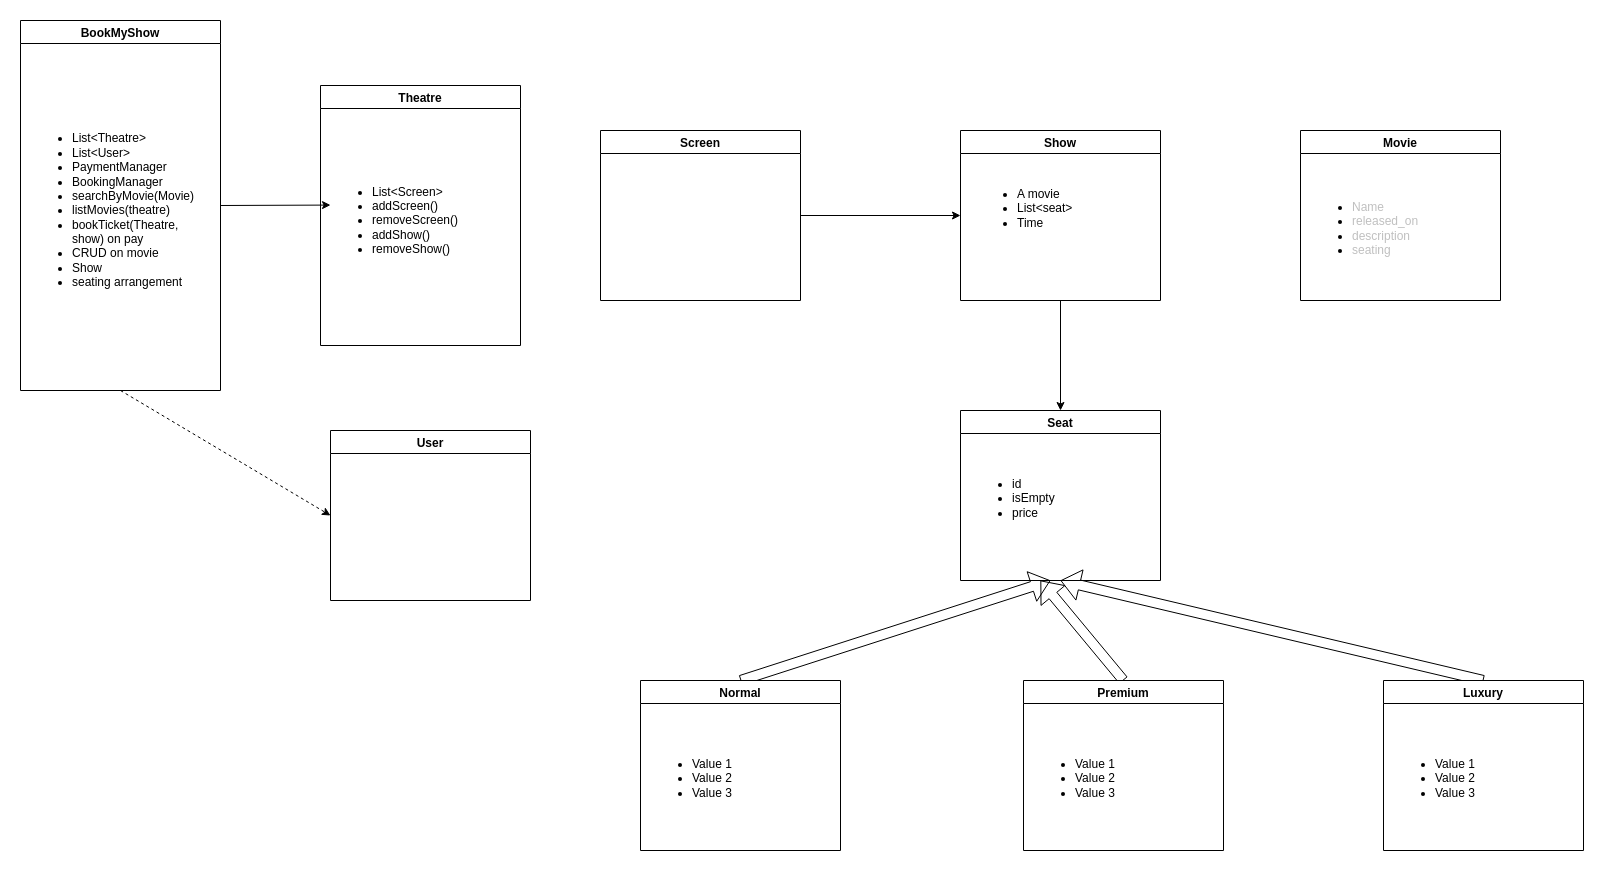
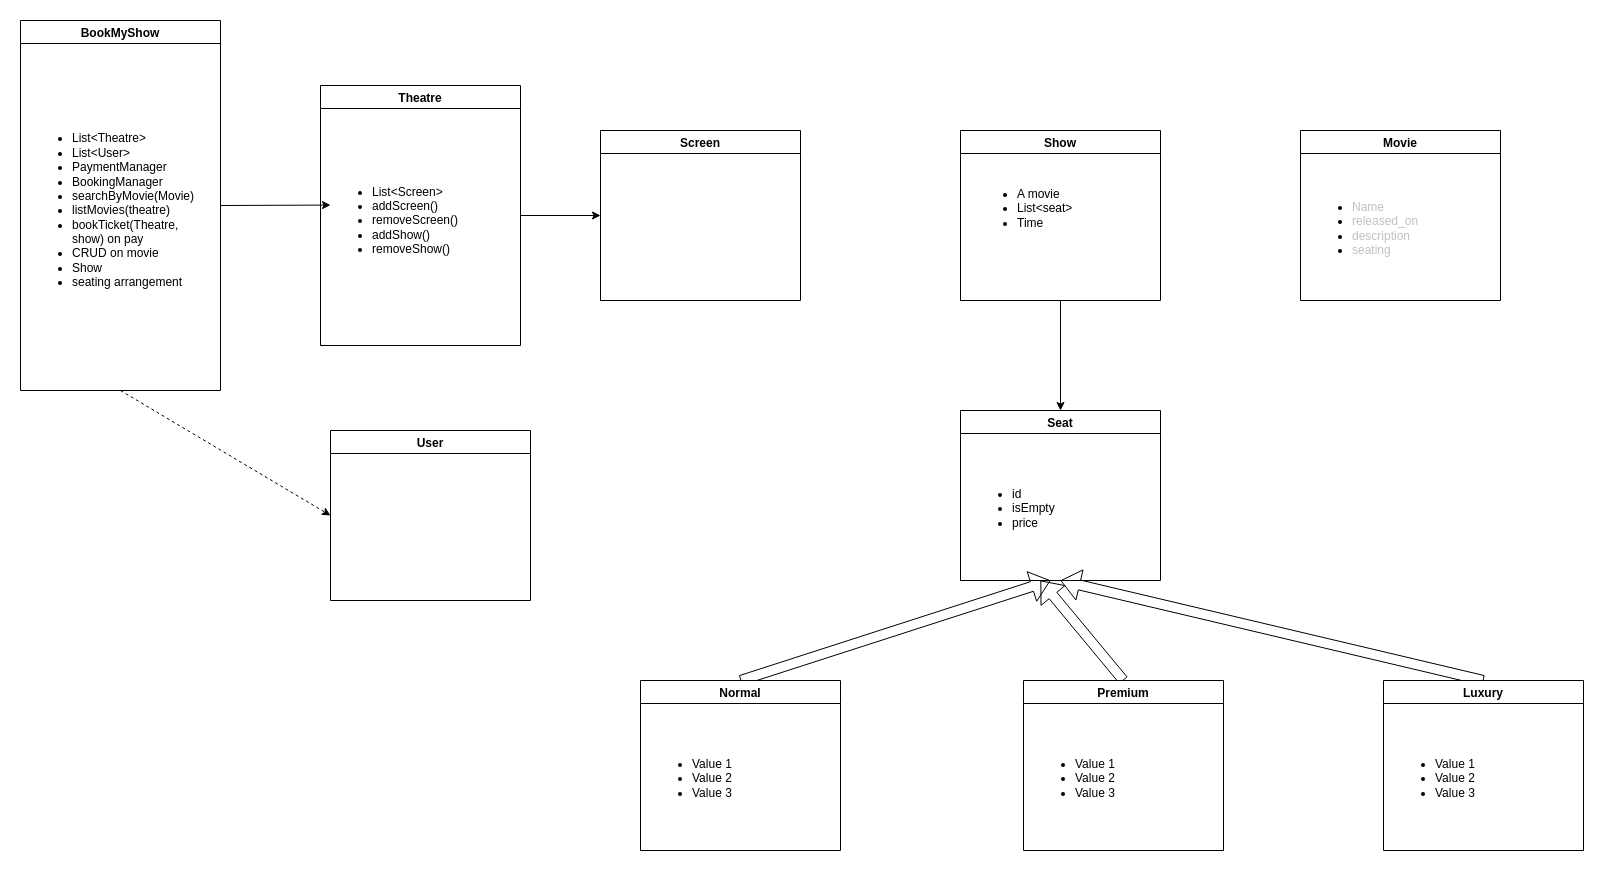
edge "Theatre" -> "Screen": added
edge "Screen" -> "Show": removed
node "id isEmpty price": moved (1061, 498) -> (1061, 508)
